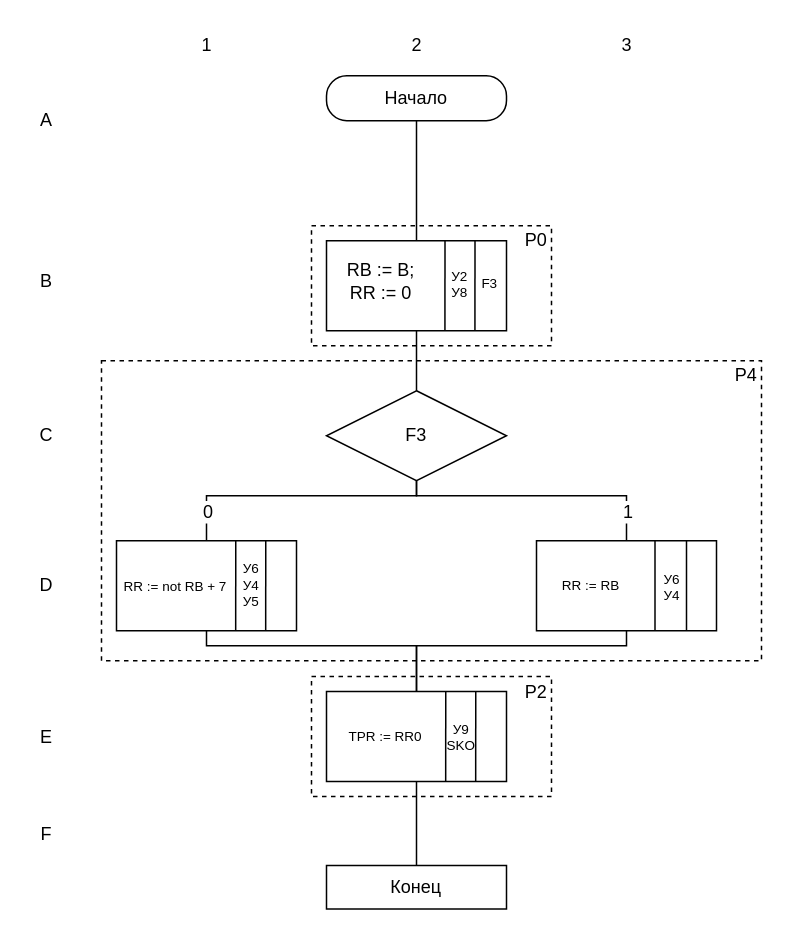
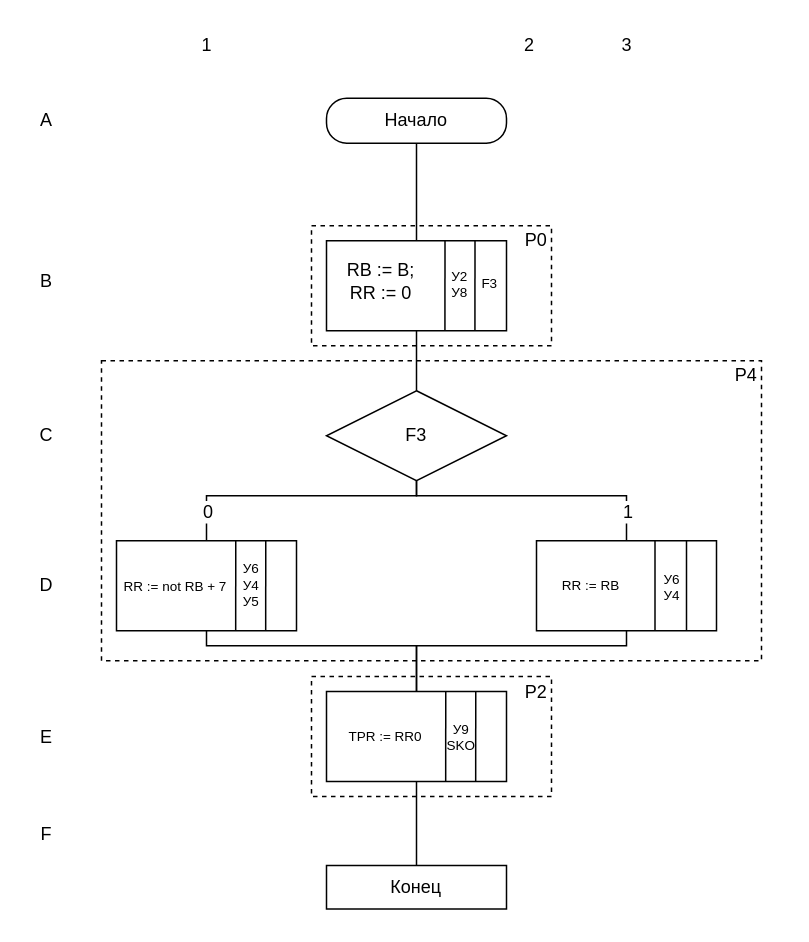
node "2": moved (416, 46) -> (529, 46)
node "Начало": moved (416, 98) -> (416, 121)
